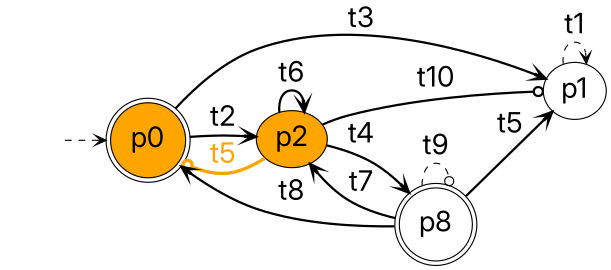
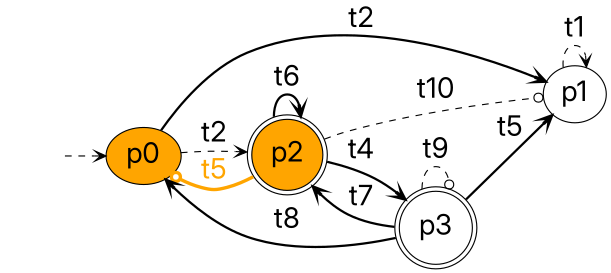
edge "p0" -> "p1": label "t3" -> "t2"
edge "p2" -> "p1": style bold -> dashed
edge "p0" -> "p2": style bold -> dashed
node "p2": shape ellipse -> doublecircle
node "p0": shape doublecircle -> ellipse
node "p8": label "p8" -> "p3"
